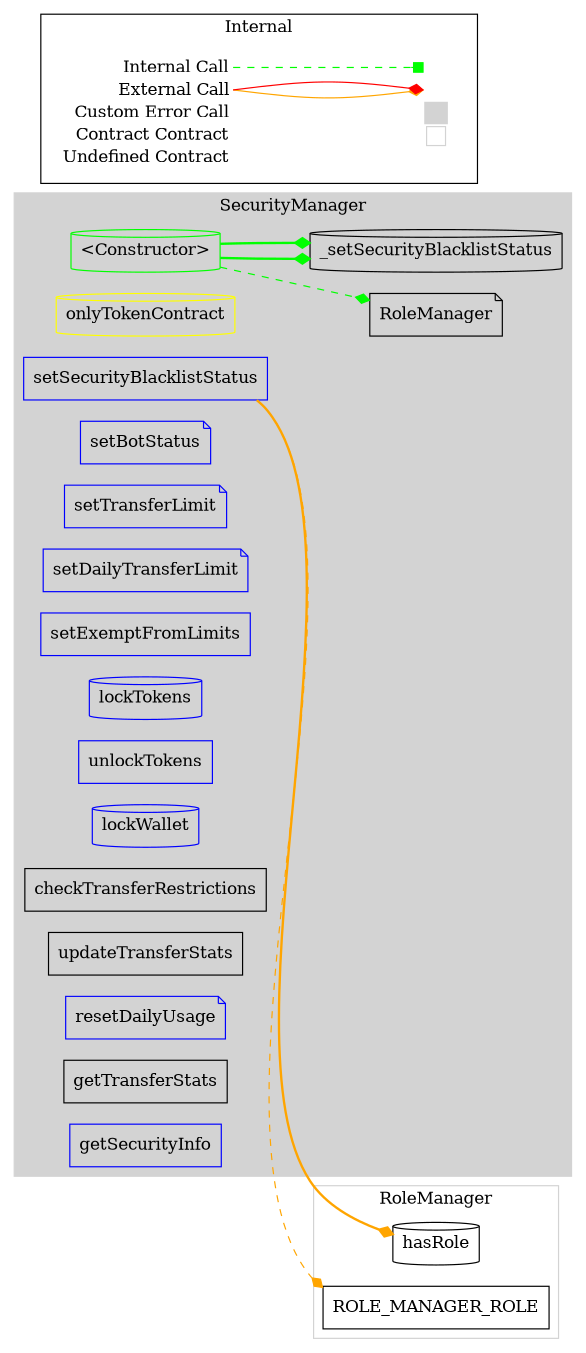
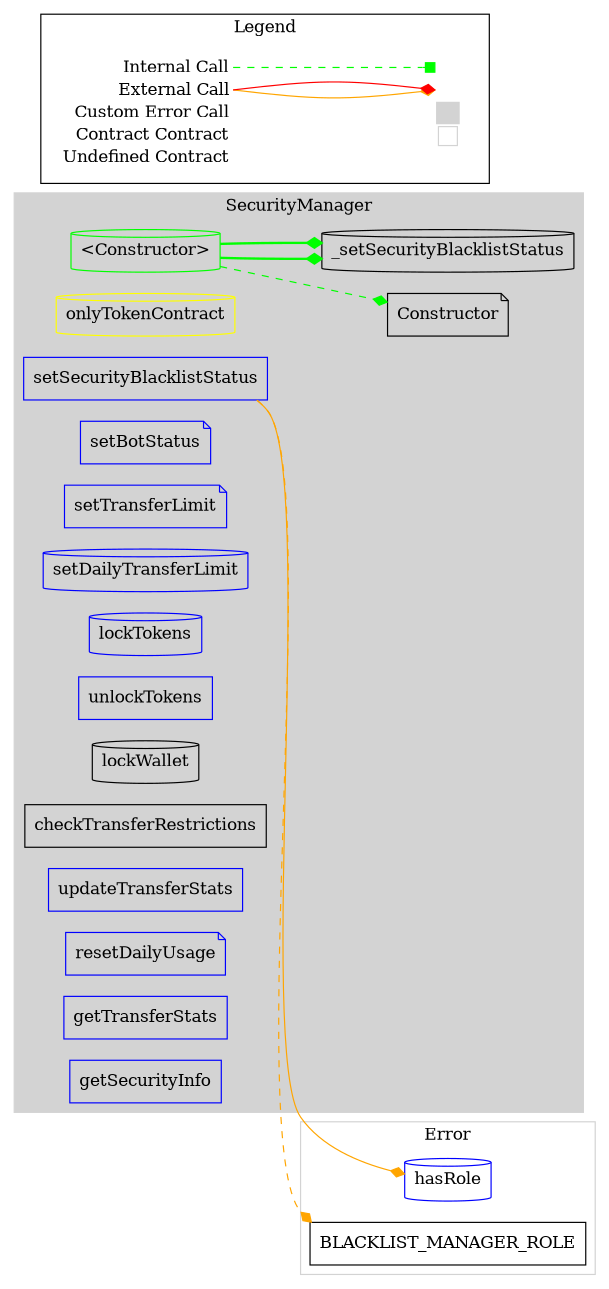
cluster "Internal": label "Internal" -> "Legend"
node "RoleManager": label "RoleManager" -> "Constructor"
node "setDailyTransferLimit": shape note -> cylinder
node "setExemptFromLimits": removed
node "lockWallet": color blue -> black
node "updateTransferStats": color black -> blue
edge "setSecurityBlacklistStatus" -> "hasRole": style bold -> solid
node "getTransferStats": color black -> blue
cluster "RoleManager": label "RoleManager" -> "Error"
node "hasRole": color black -> blue
node "ROLE_MANAGER_ROLE": label "ROLE_MANAGER_ROLE" -> "BLACKLIST_MANAGER_ROLE"
